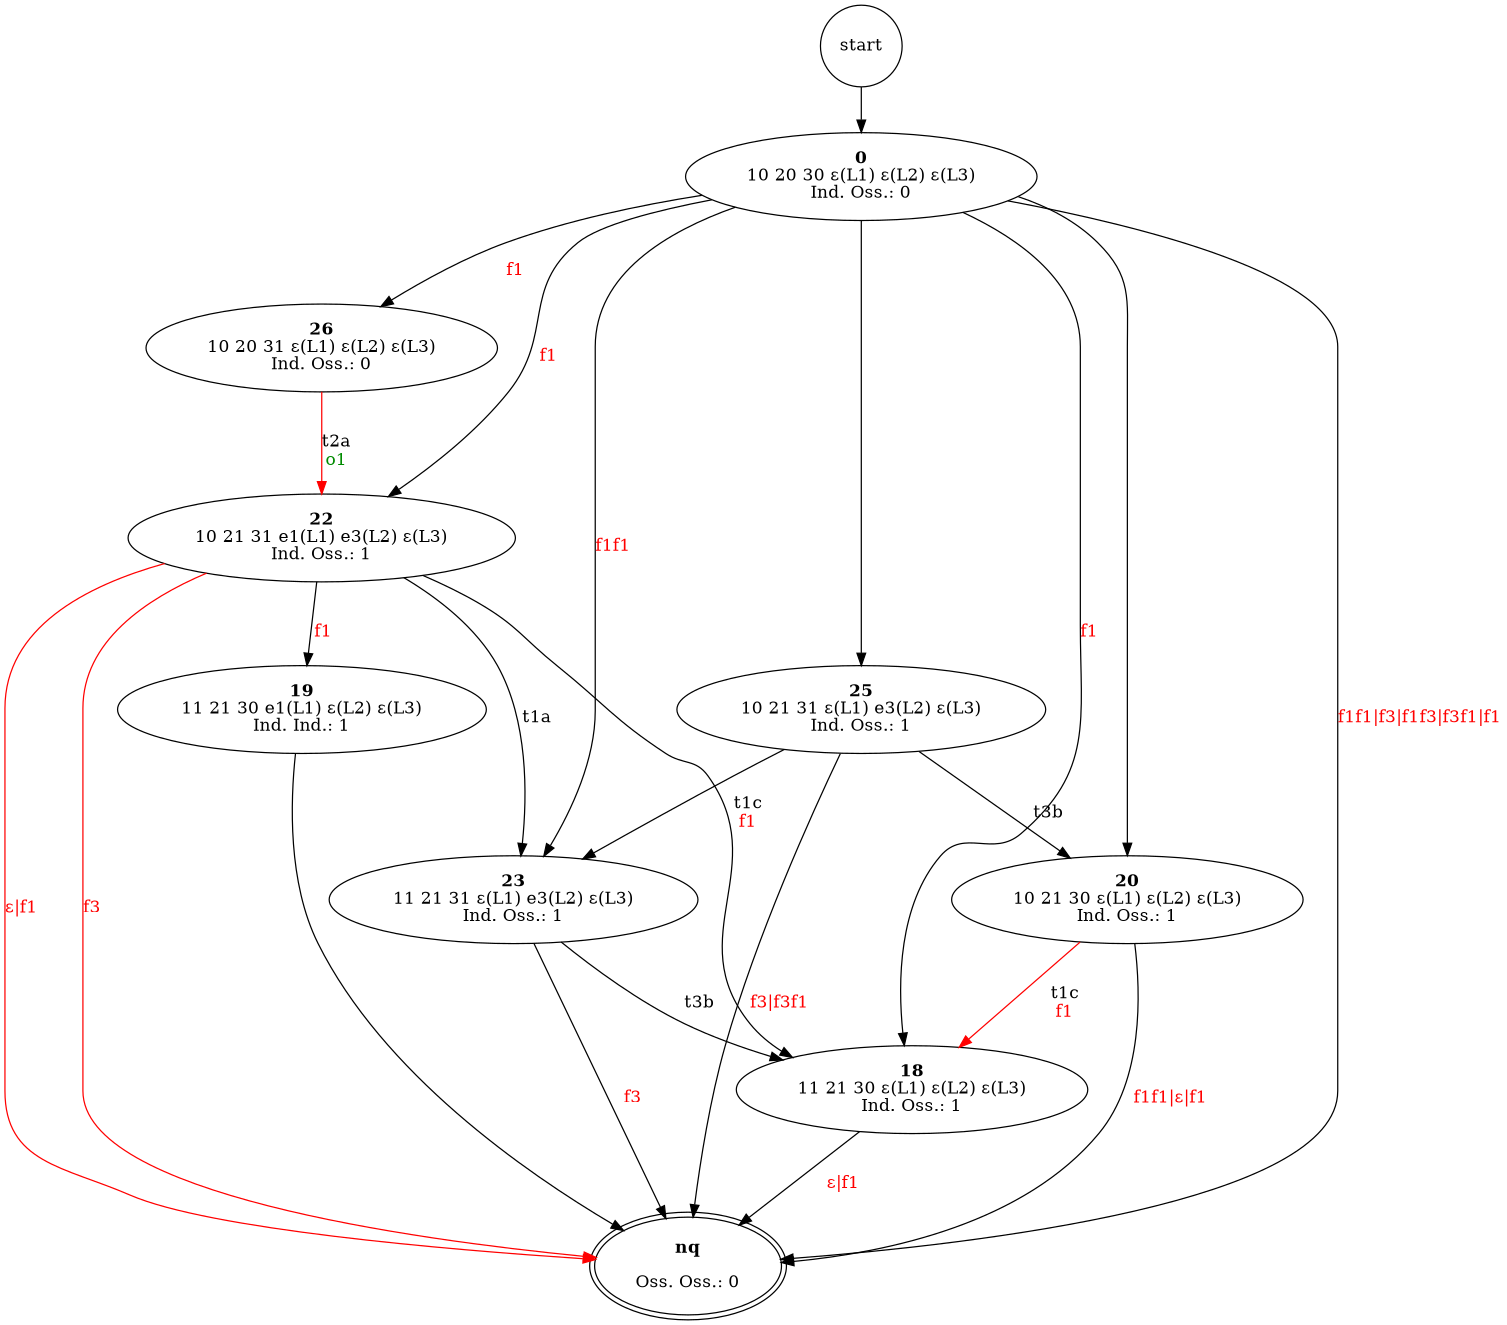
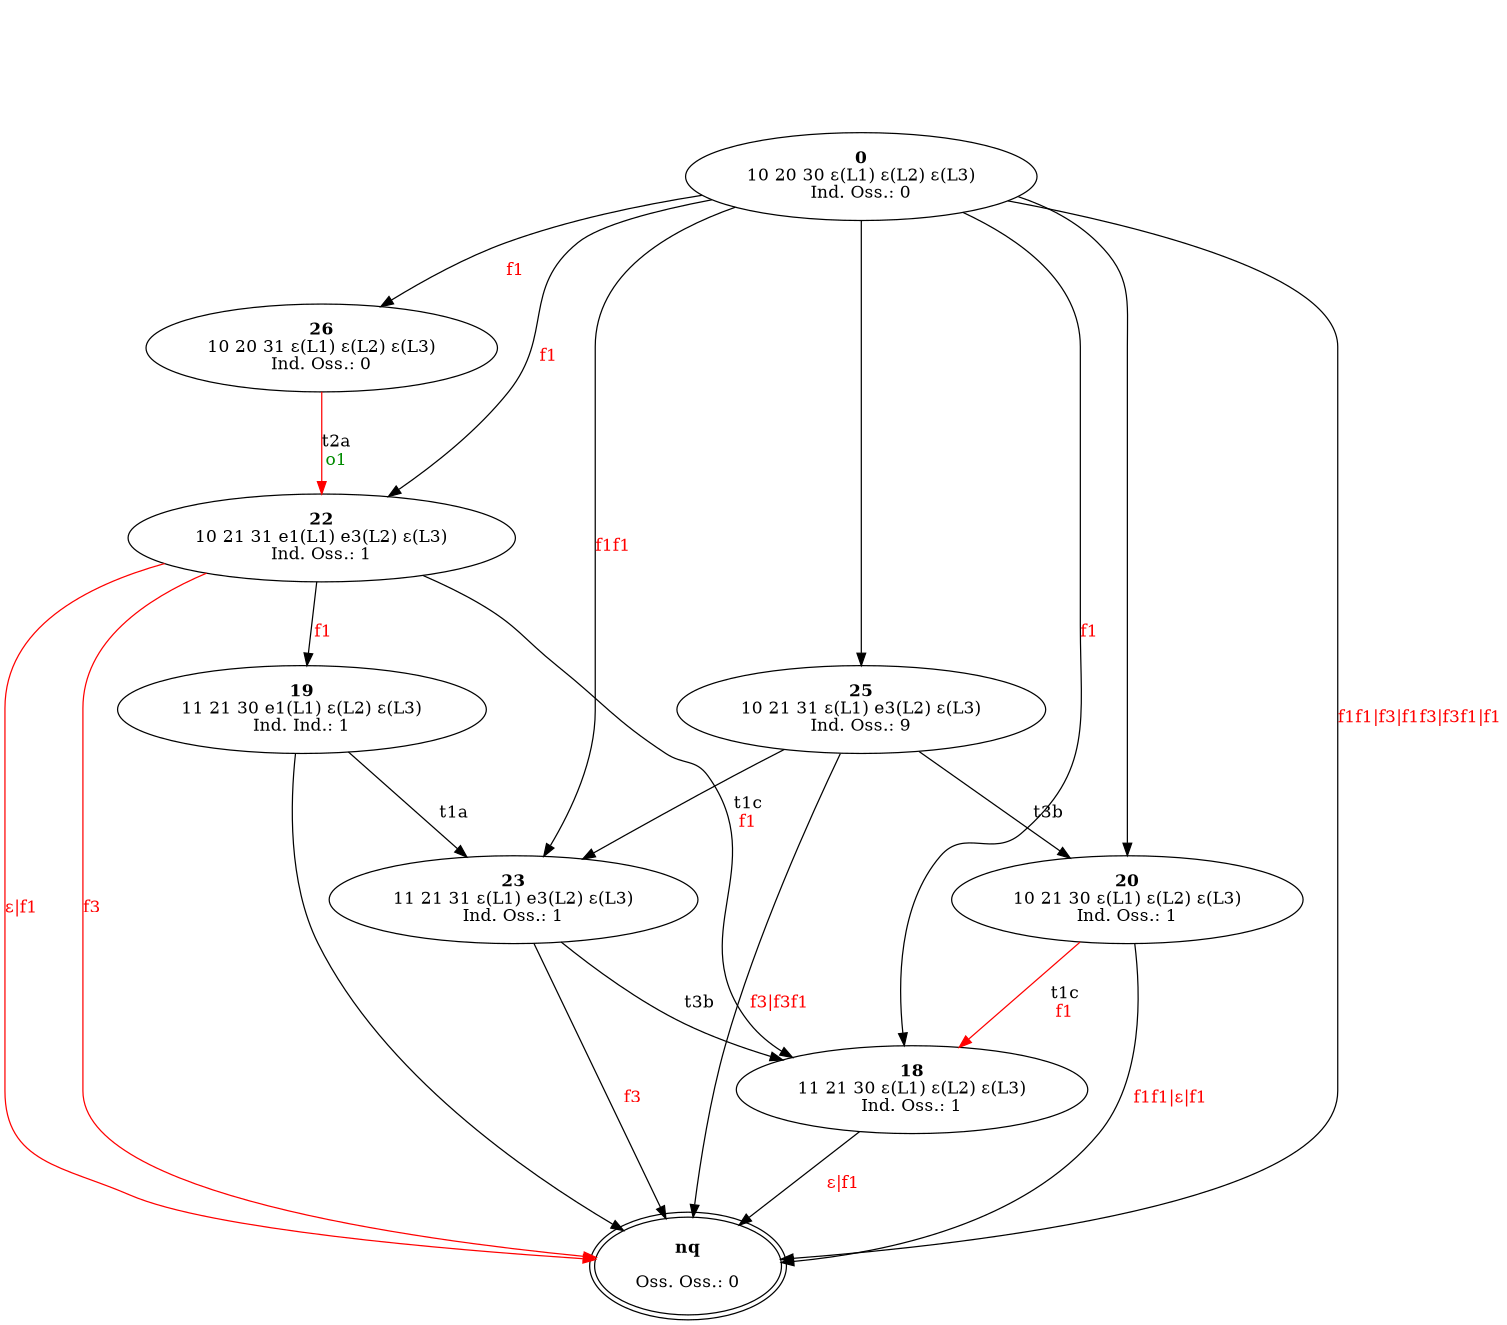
node "start": removed
edge "22" -> "23": now "19" -> "23"
node "25": text "Ind. Oss.: 1" -> "Ind. Oss.: 9"
